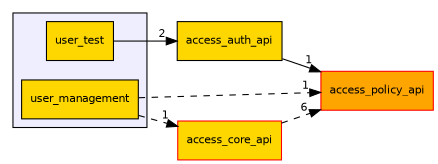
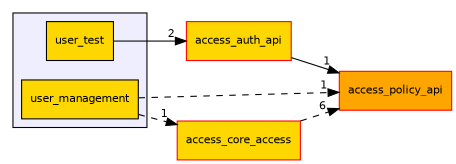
node "access_auth_api": color black -> red
node "access_core_api": label "access_core_api" -> "access_core_access"
